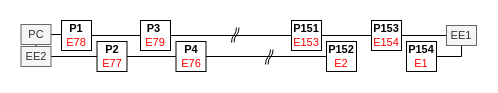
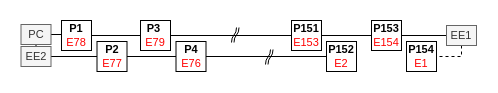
edge "EE1" -- "P154E1": style solid -> dashed
